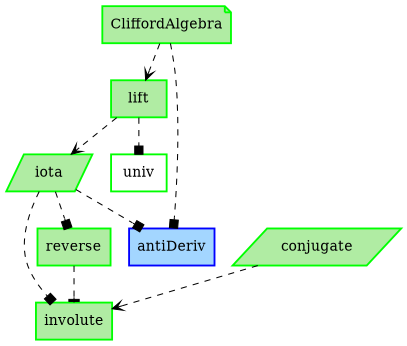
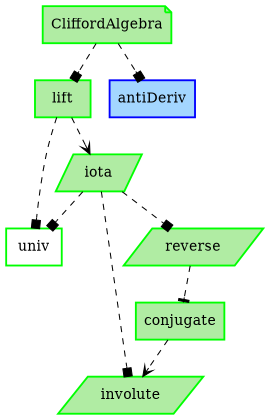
edge "CliffordAlgebra" -> "lift": arrowhead vee -> box
edge "iota" -> "antiDeriv": now "iota" -> "univ"
node "reverse": shape box -> parallelogram
node "conjugate": shape parallelogram -> box
edge "reverse" -> "involute": now "reverse" -> "conjugate"
node "involute": shape box -> parallelogram
